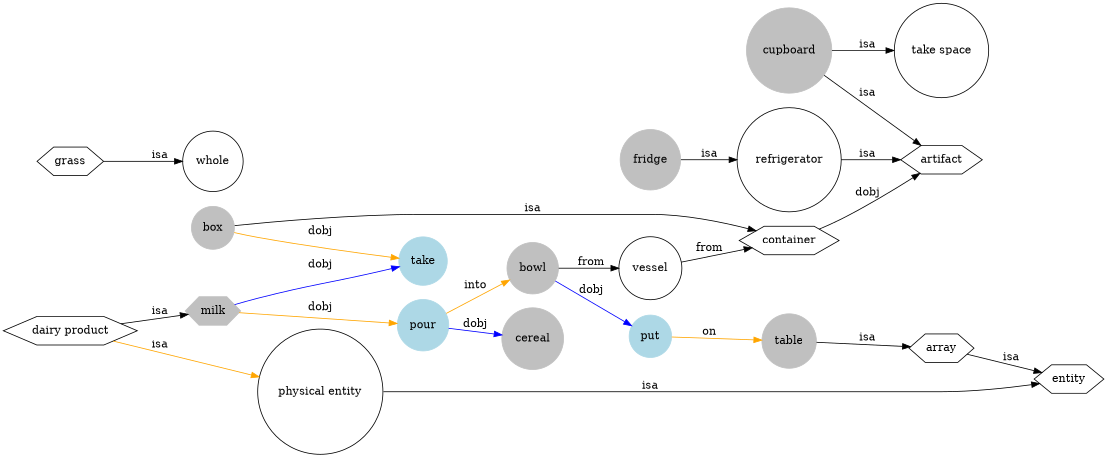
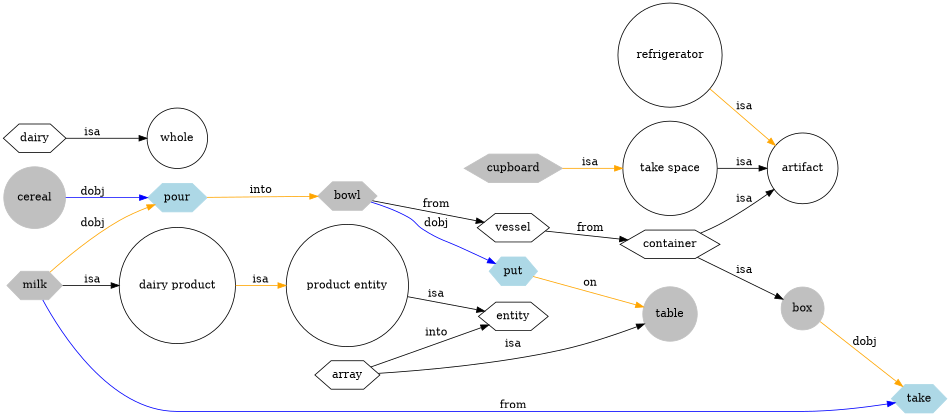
node "cupboard": shape circle -> hexagon
edge "cupboard" -> "take space": color black -> orange
edge "cupboard" -> "artifact": now "take space" -> "artifact"
node "fridge": removed
edge "refrigerator" -> "artifact": color black -> orange
node "artifact": shape hexagon -> circle
node "grass": label "grass" -> "dairy"
edge "container" -> "artifact": label "dobj" -> "isa"
edge "box" -> "container": reversed
node "take": shape circle -> hexagon
edge "milk" -> "take": label "dobj" -> "from"
node "bowl": shape circle -> hexagon
node "vessel": shape circle -> hexagon
edge "dairy product" -> "milk": reversed
node "pour": shape circle -> hexagon
node "dairy product": shape hexagon -> circle
edge "pour" -> "cereal": reversed
node "put": shape circle -> hexagon
edge "table" -> "array": reversed
edge "array" -> "entity": label "isa" -> "into"
node "physical entity": label "physical entity" -> "product entity"
